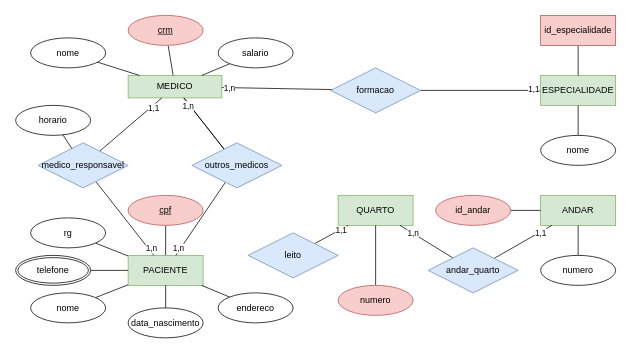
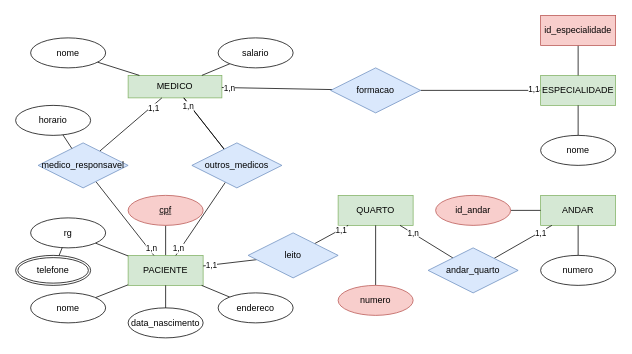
node "crm": removed
edge "crm" -- "MEDICO": removed
edge "leito" -- "PACIENTE": added, label "1,1"
edge "telefone" -- "PACIENTE": now "telefone" -- "rg"
